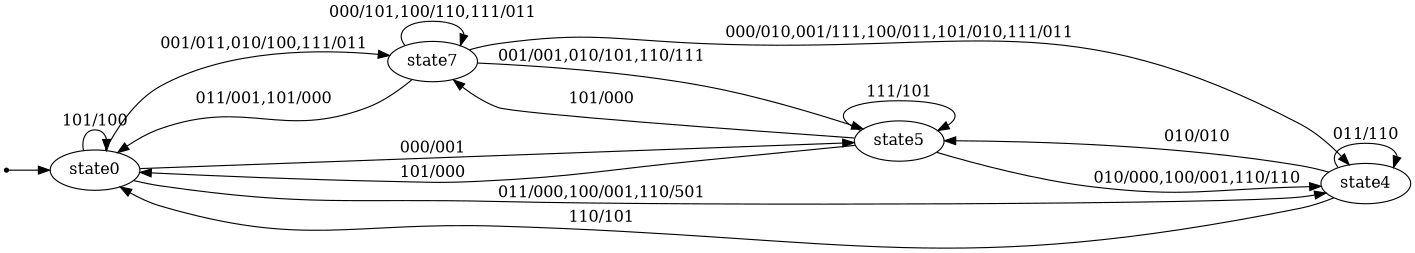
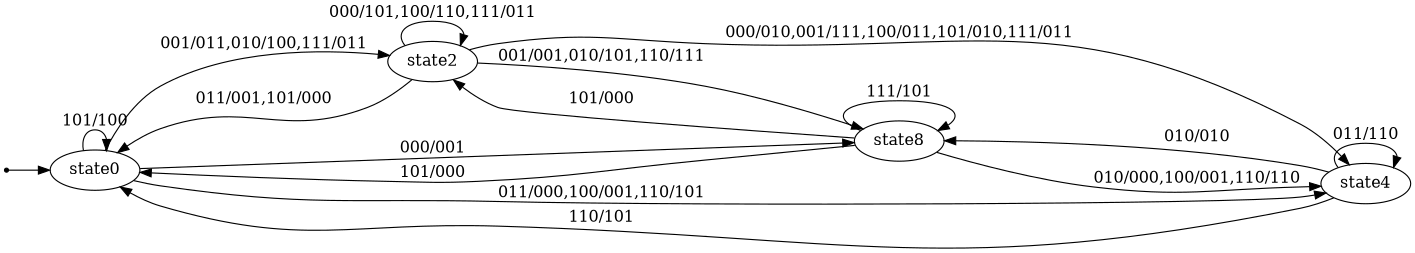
node "state7": label "state7" -> "state2"
node "state5": label "state5" -> "state8"
edge "state0" -> "state4": label "011/000,100/001,110/501" -> "011/000,100/001,110/101"
